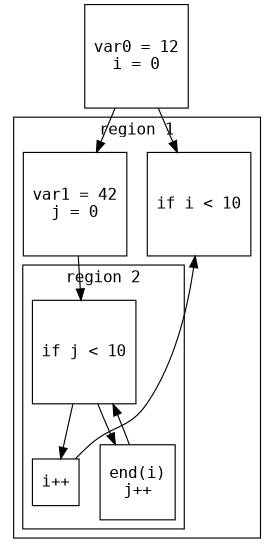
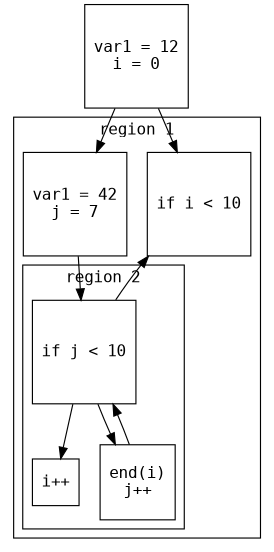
node "var0 = 12 i = 0": label "var0 = 12 i = 0" -> "var1 = 12 i = 0"
node "var1 = 42 j = 0": label "var1 = 42 j = 0" -> "var1 = 42 j = 7"
edge "i++" -> "if i < 10": now "if j < 10" -> "if i < 10"
